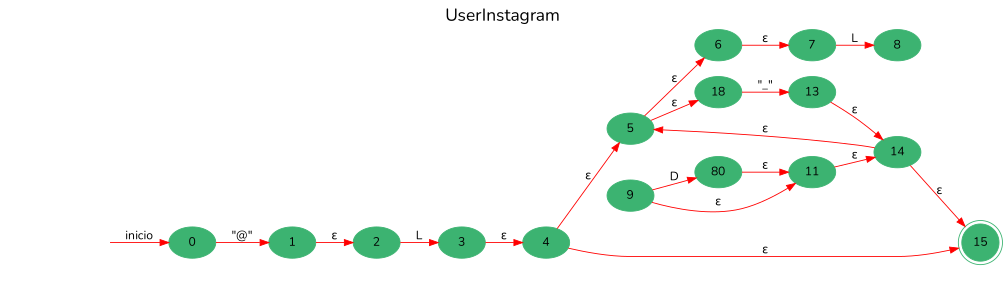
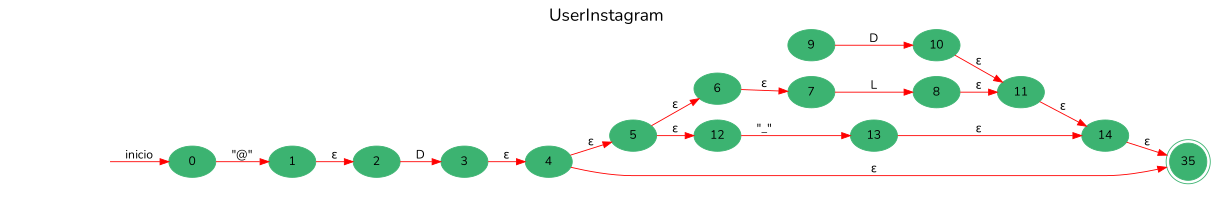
node "18": label "18" -> "12"
edge "14" -> "5": removed, label "ε"
node "80": label "80" -> "10"
edge "9" -> "11": now "8" -> "11"
edge "2" -> "3": label "L" -> "D"
node "15": label "15" -> "35"
